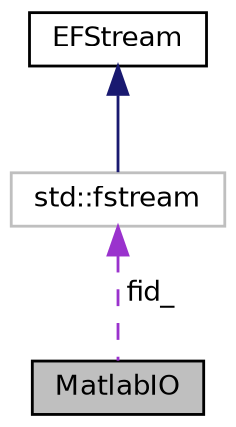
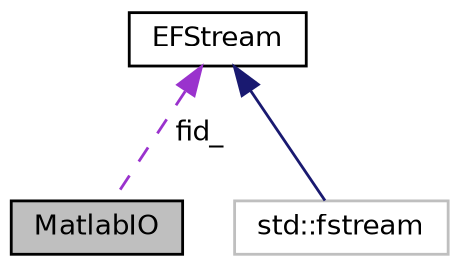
edge "MatlabIO" -> "std::fstream": now "MatlabIO" -> "EFStream"
